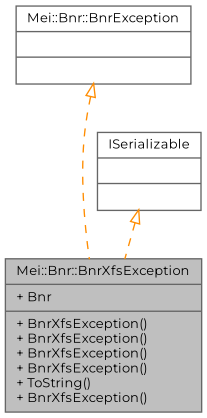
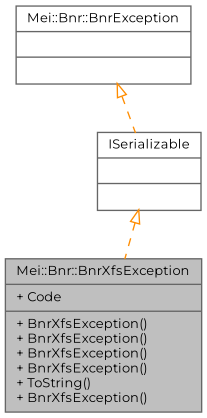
edge "Mei::Bnr::BnrXfsException" -> "Mei::Bnr::BnrException": now "ISerializable" -> "Mei::Bnr::BnrException"
node "Mei::Bnr::BnrXfsException": text "+ Bnr" -> "+ Code"
